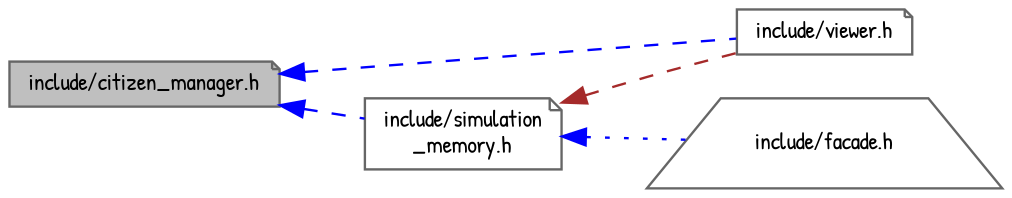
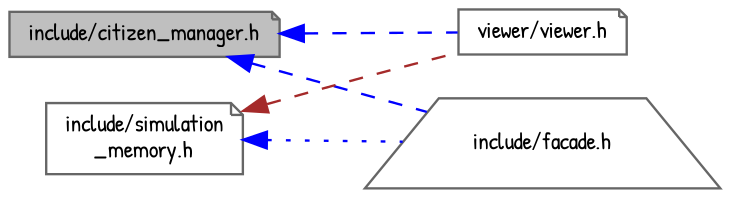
node "include/viewer.h": label "include/viewer.h" -> "viewer/viewer.h"
edge "include/simulation _memory.h" -> "include/citizen_manager.h": now "include/facade.h" -> "include/citizen_manager.h"
